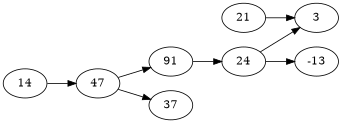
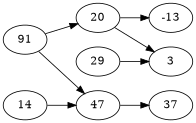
node "21": label "21" -> "29"
node "24": label "24" -> "20"
edge "47" -> "91": reversed
